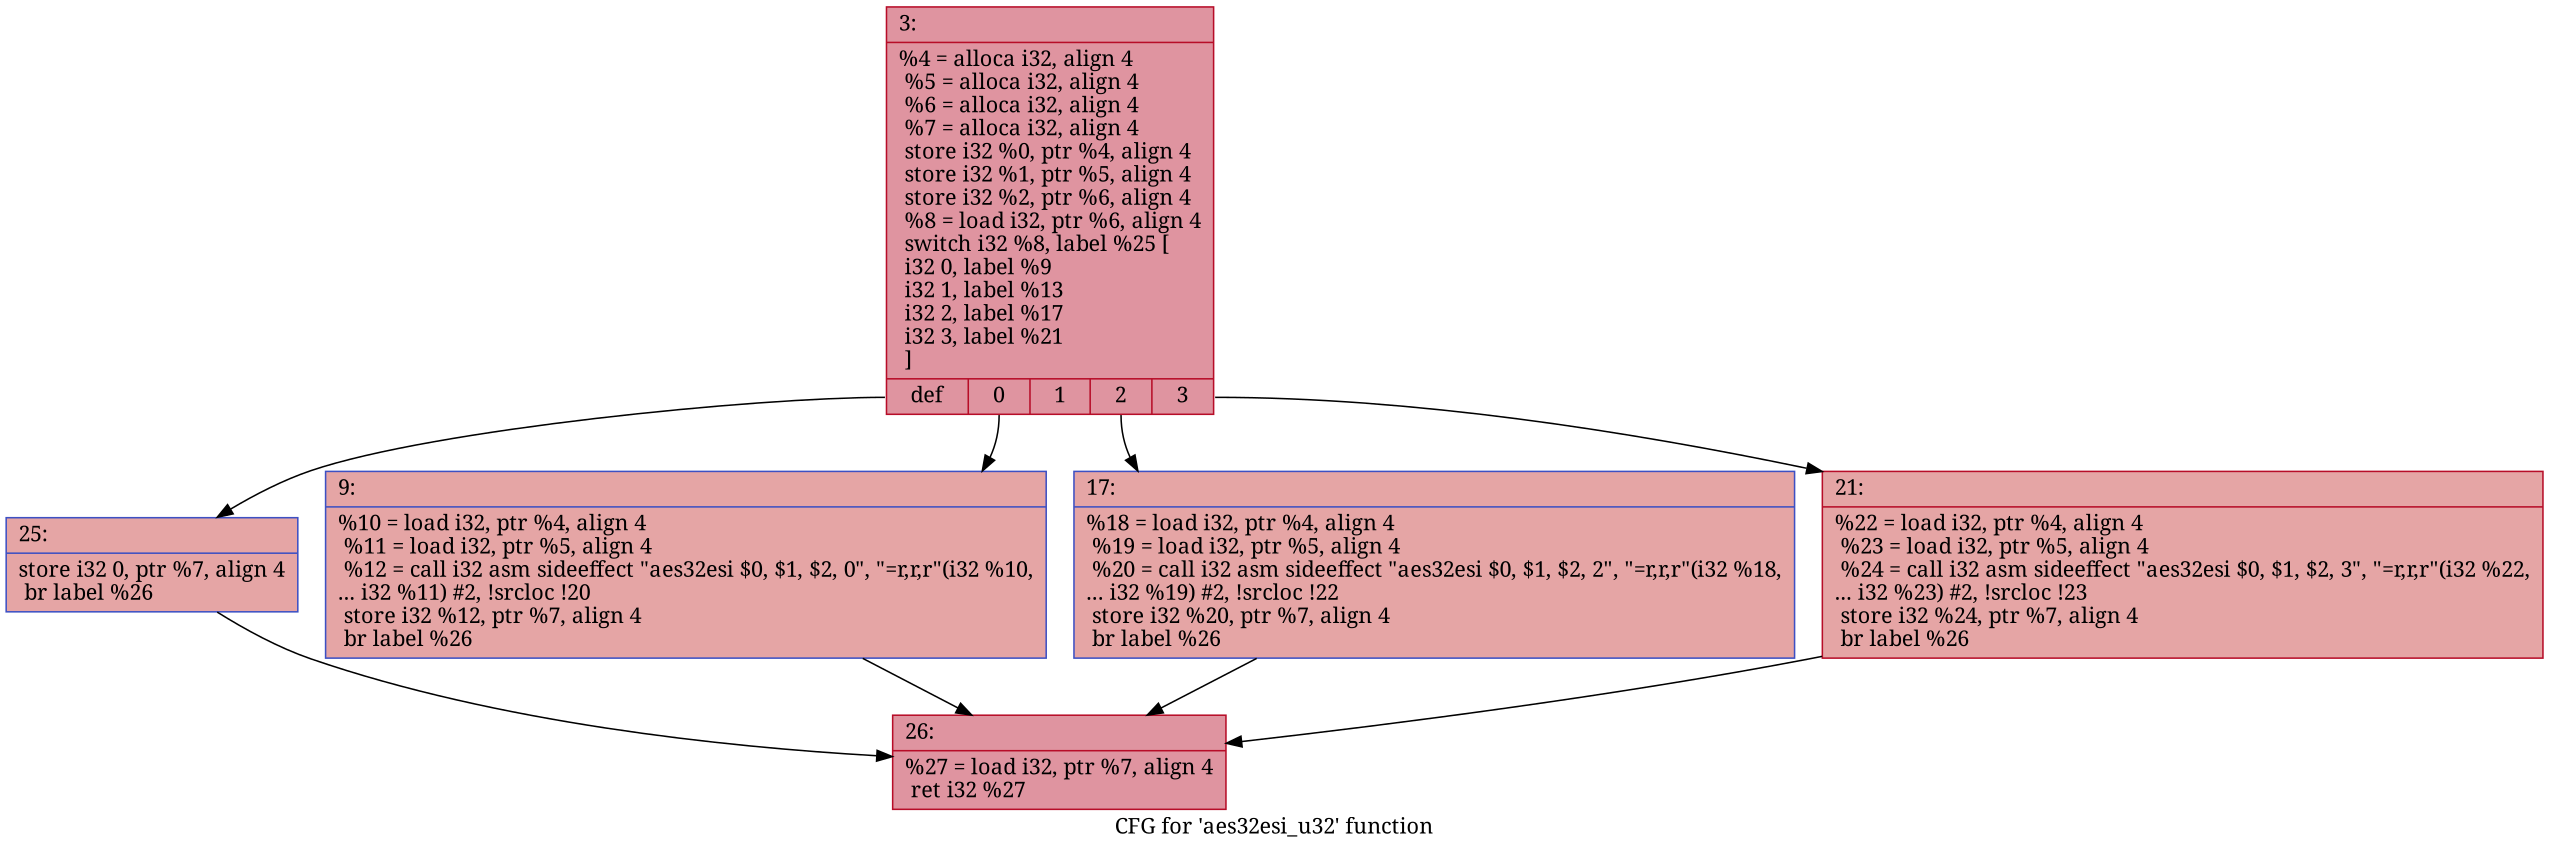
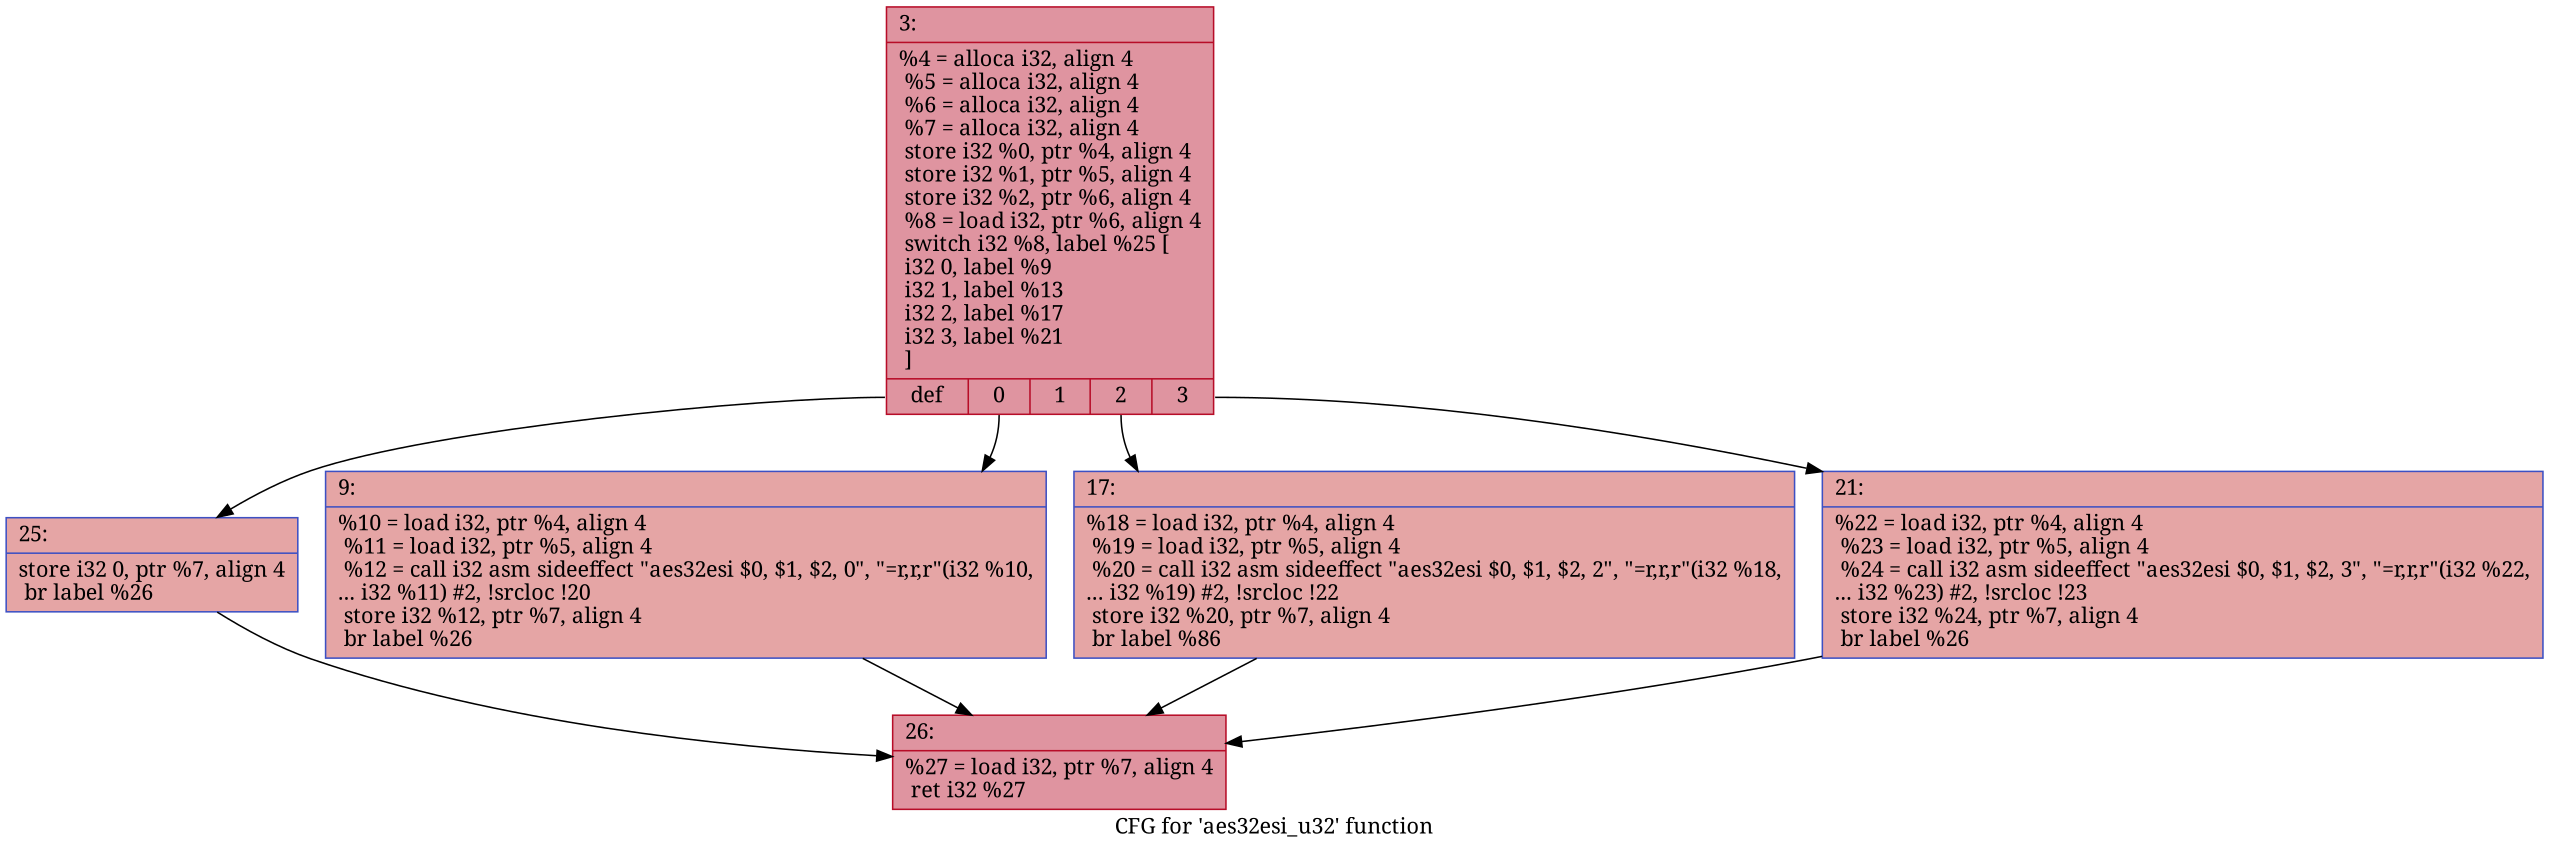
node "21:": color #b70d28ff -> #3d50c3ff
node "17:": text "br label %26" -> "br label %86"
